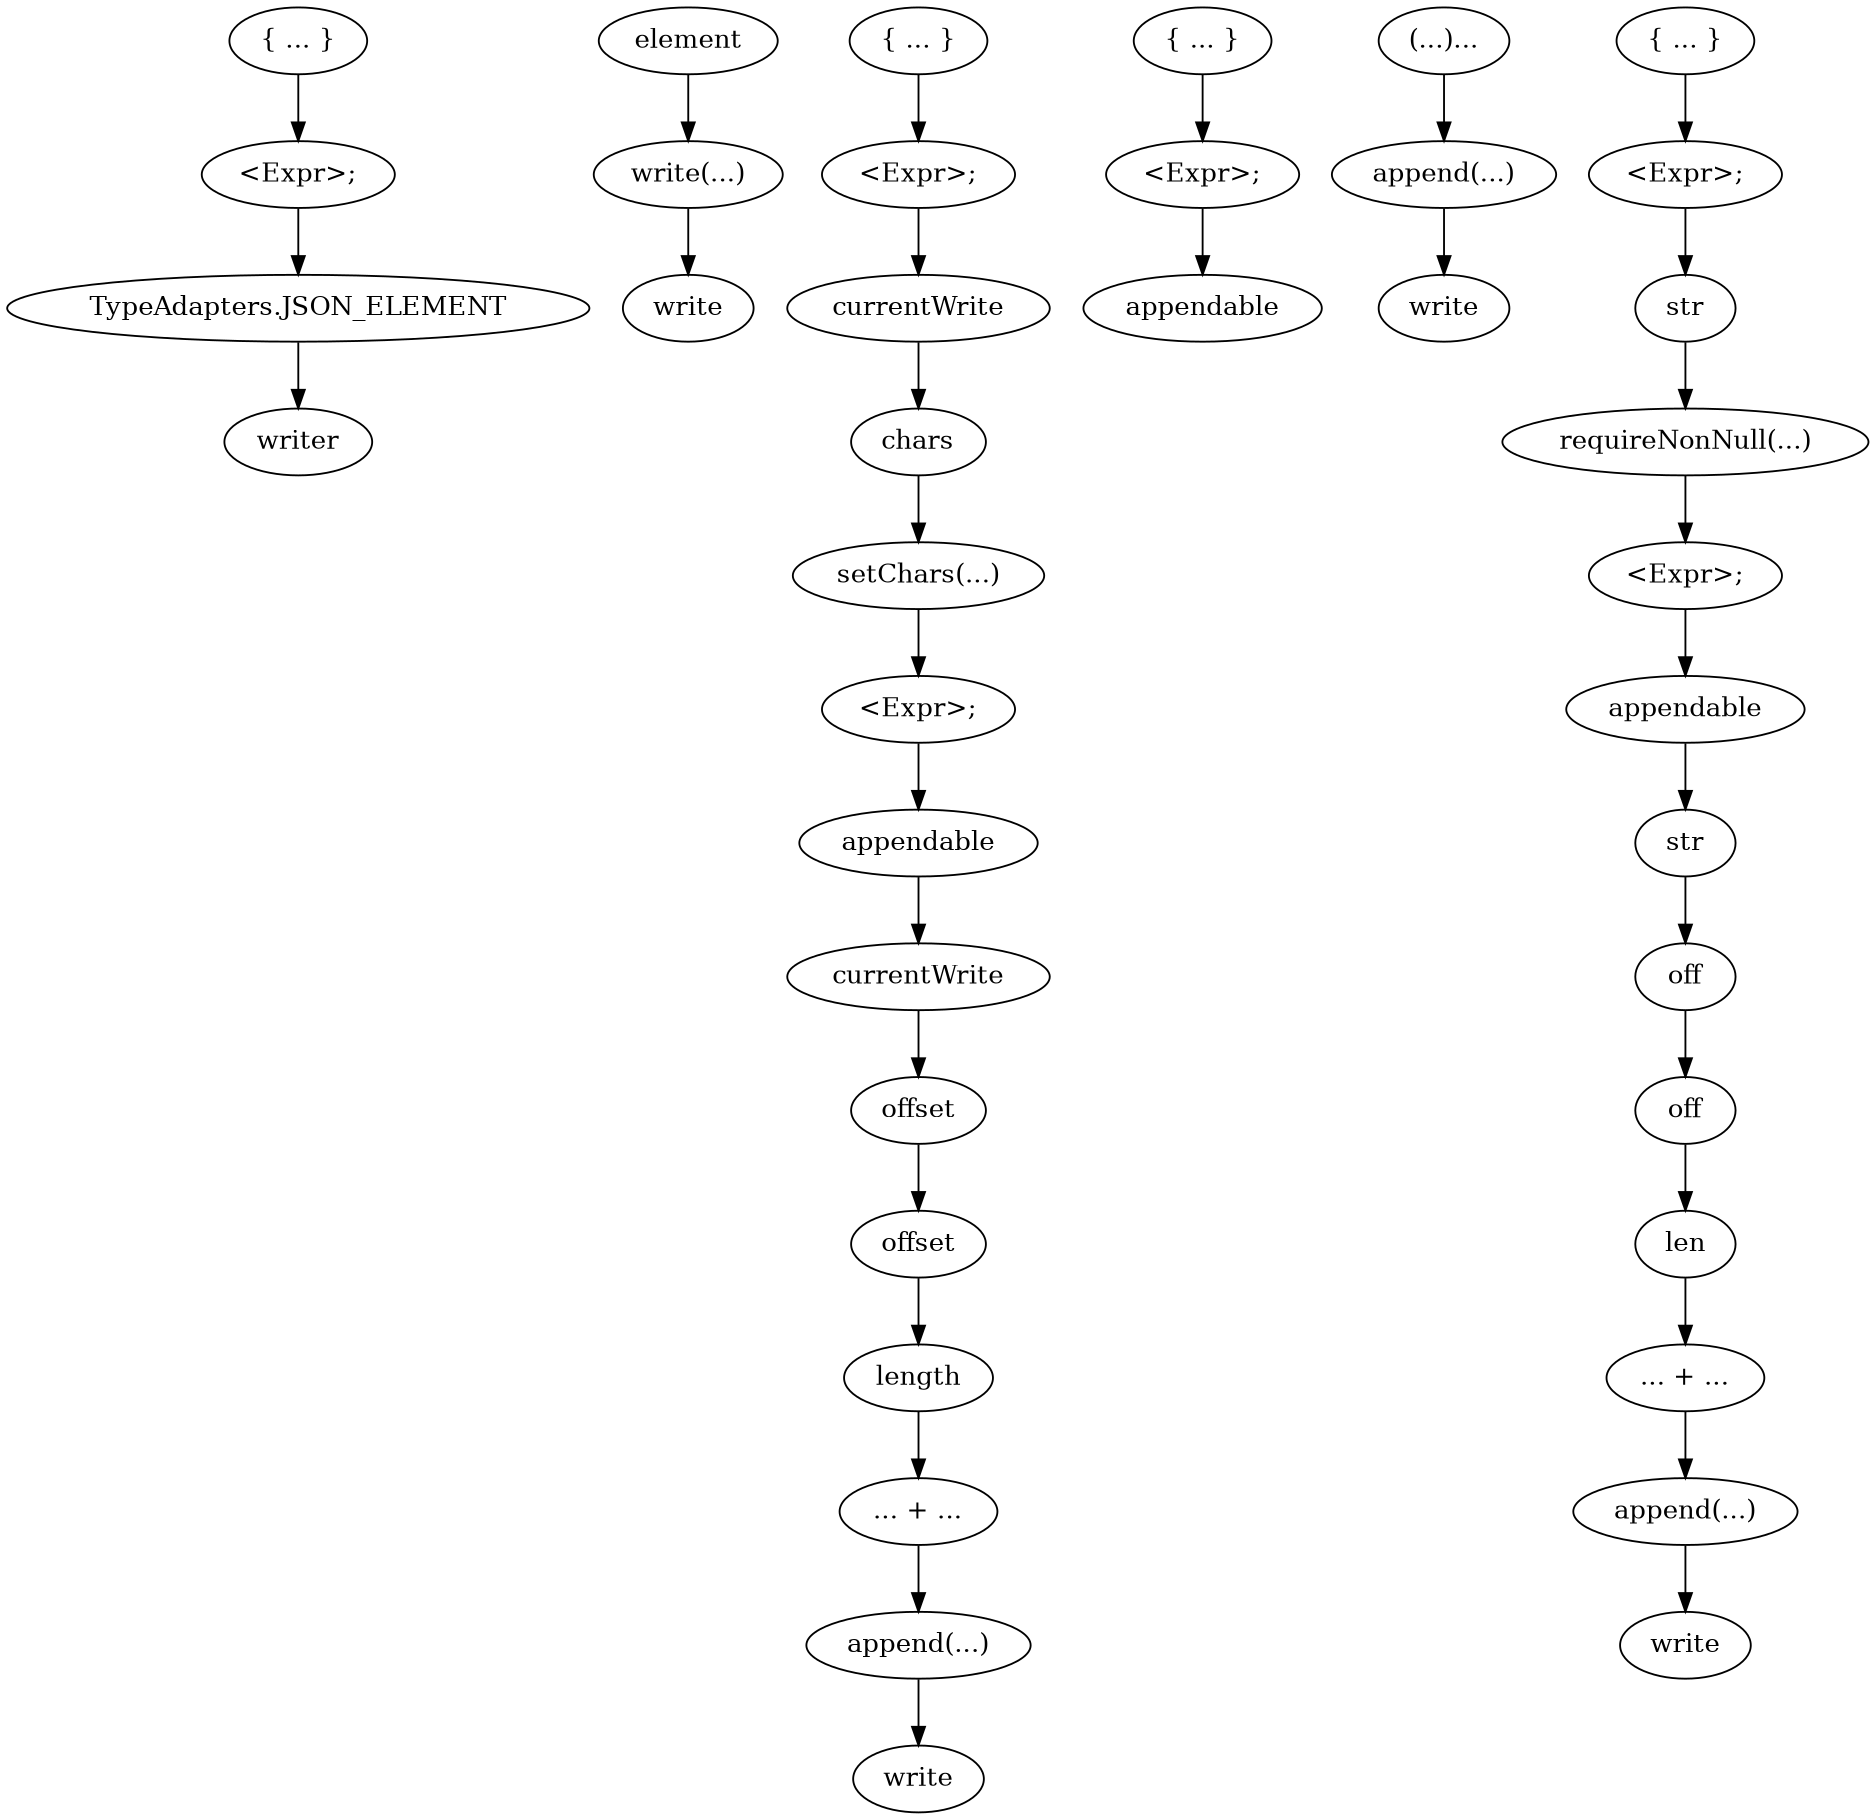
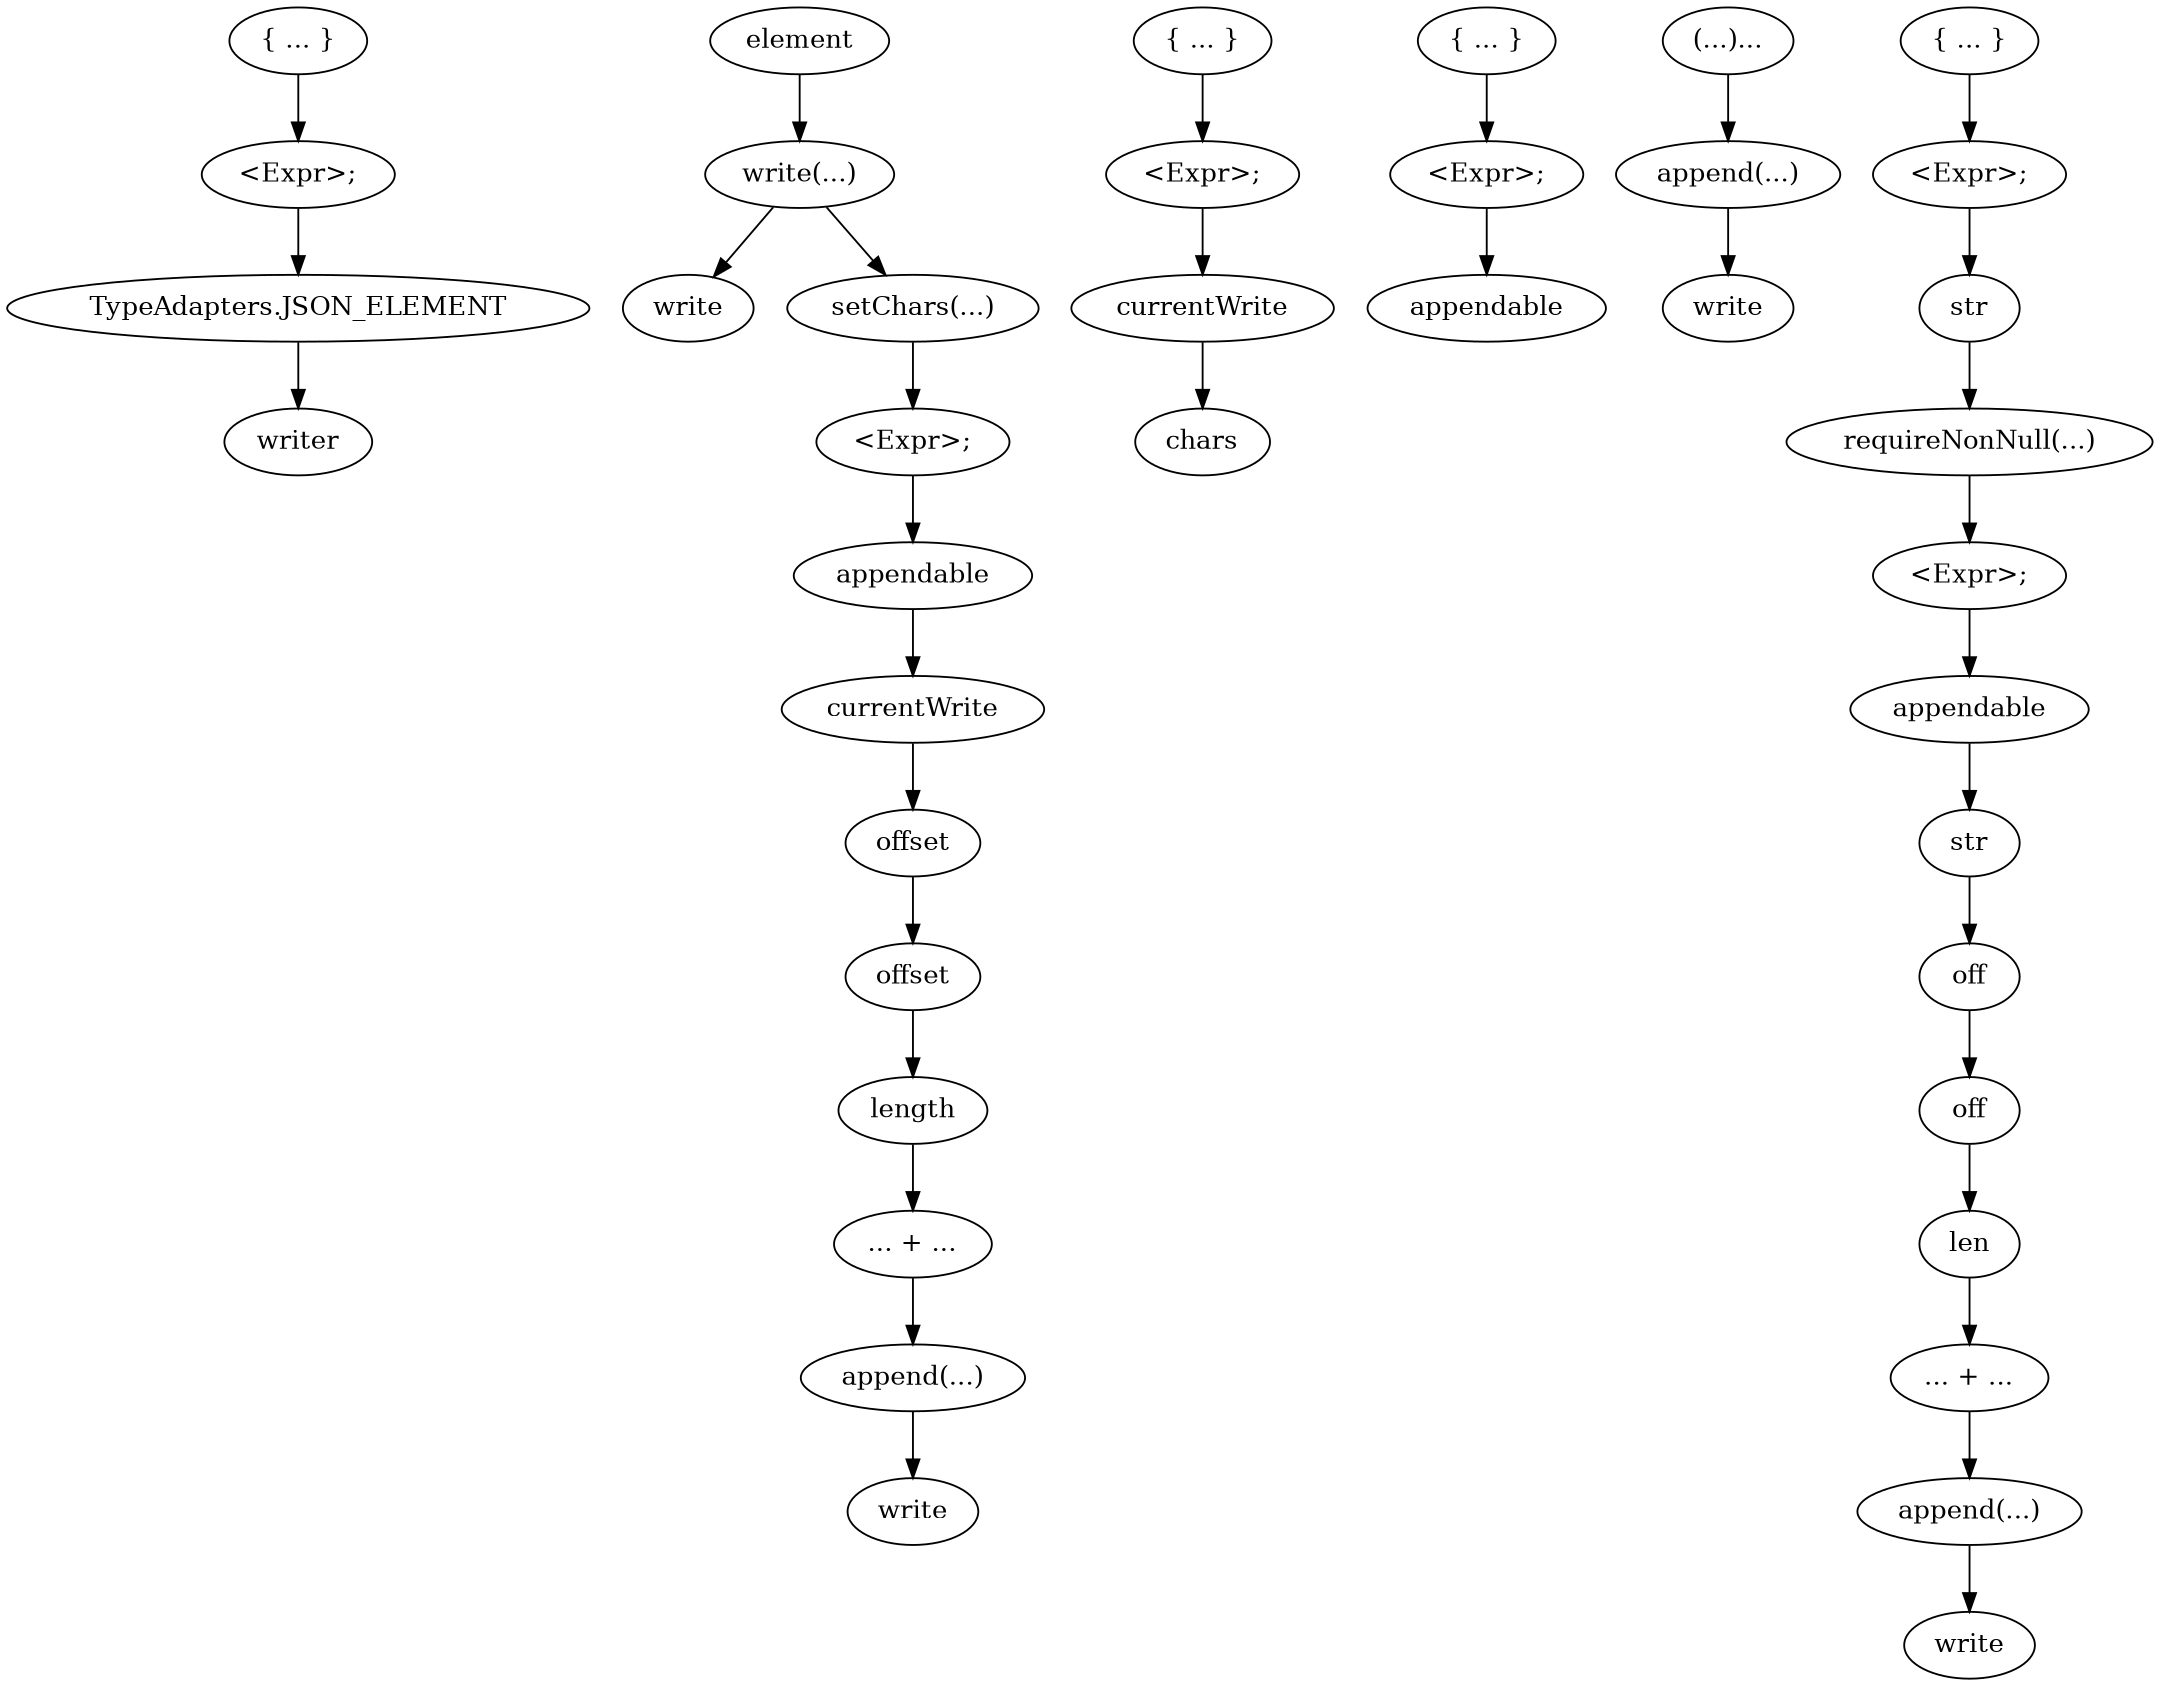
edge "chars" -> "setChars(...)": now "write(...)" -> "setChars(...)"
